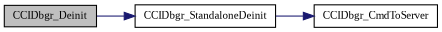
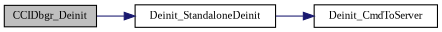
node "CCIDbgr_StandaloneDeinit": label "CCIDbgr_StandaloneDeinit" -> "Deinit_StandaloneDeinit"
node "CCIDbgr_CmdToServer": label "CCIDbgr_CmdToServer" -> "Deinit_CmdToServer"
